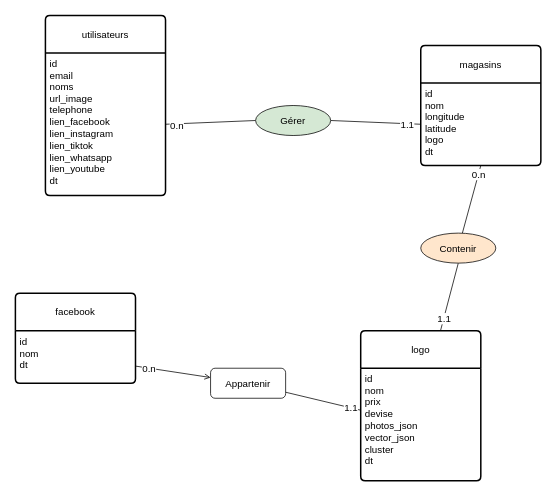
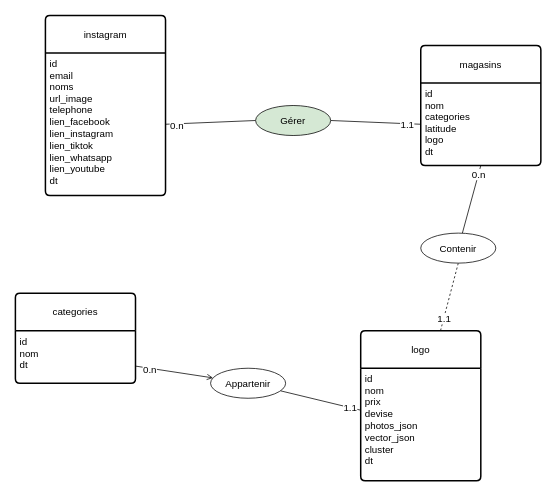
node "utilisateurs": label "utilisateurs" -> "instagram"
node "id nom longitude latitude logo dt": label "id nom longitude latitude logo dt" -> "id nom categories latitude logo dt"
node "Contenir": fillcolor #ffe6cc -> #ffffff
edge "Contenir" -- "logo": style solid -> dashed
node "facebook": label "facebook" -> "categories"
node "Appartenir": shape rounded rectangle -> ellipse
